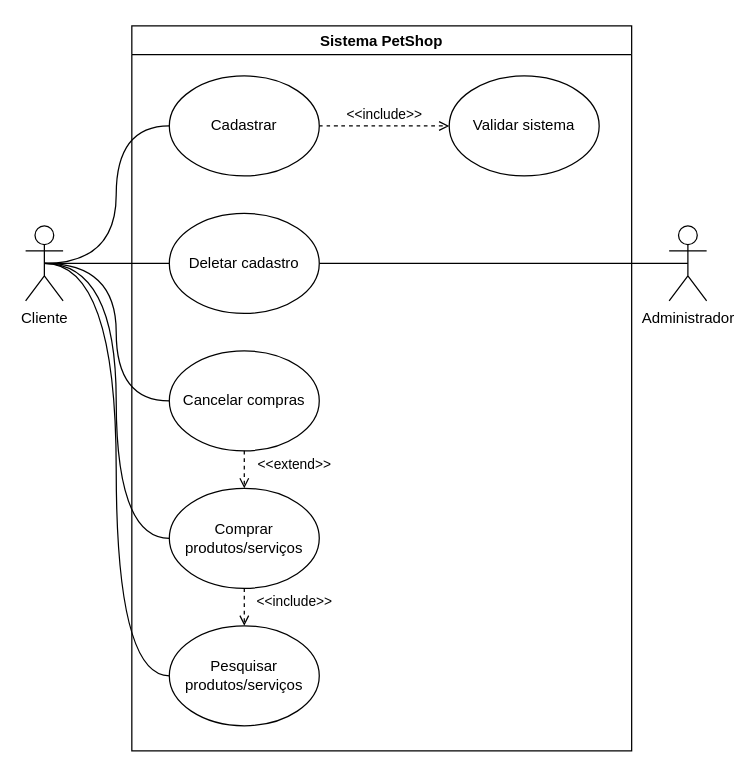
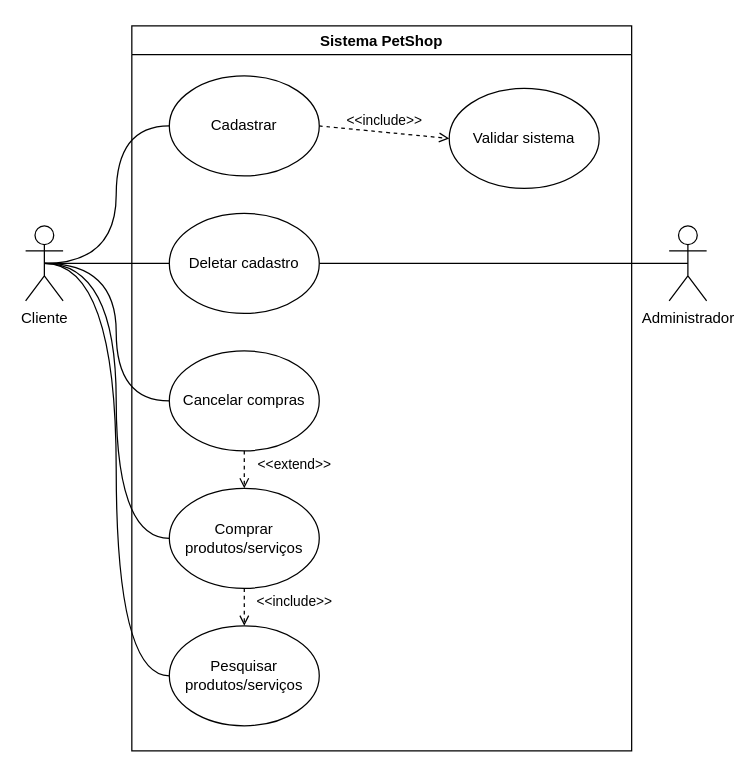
node "Validar sistema": moved (524, 126) -> (524, 138)
